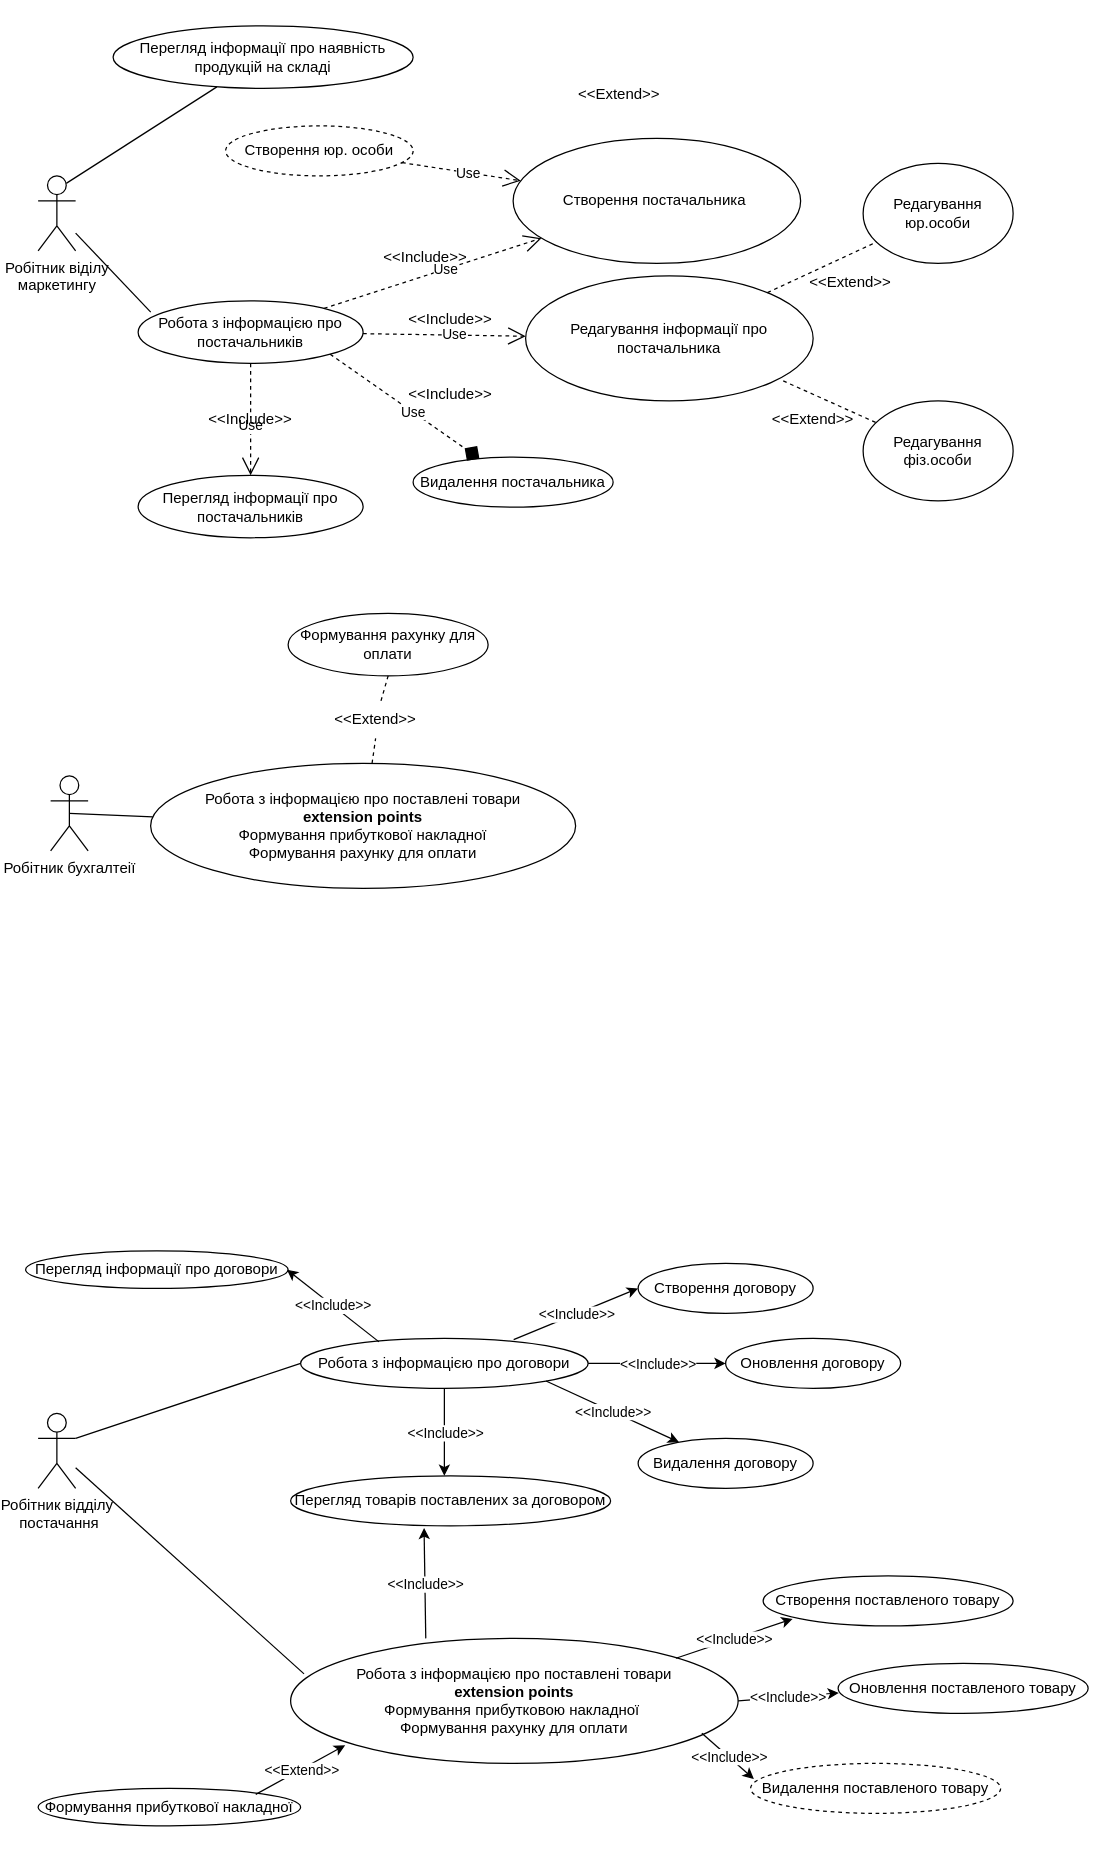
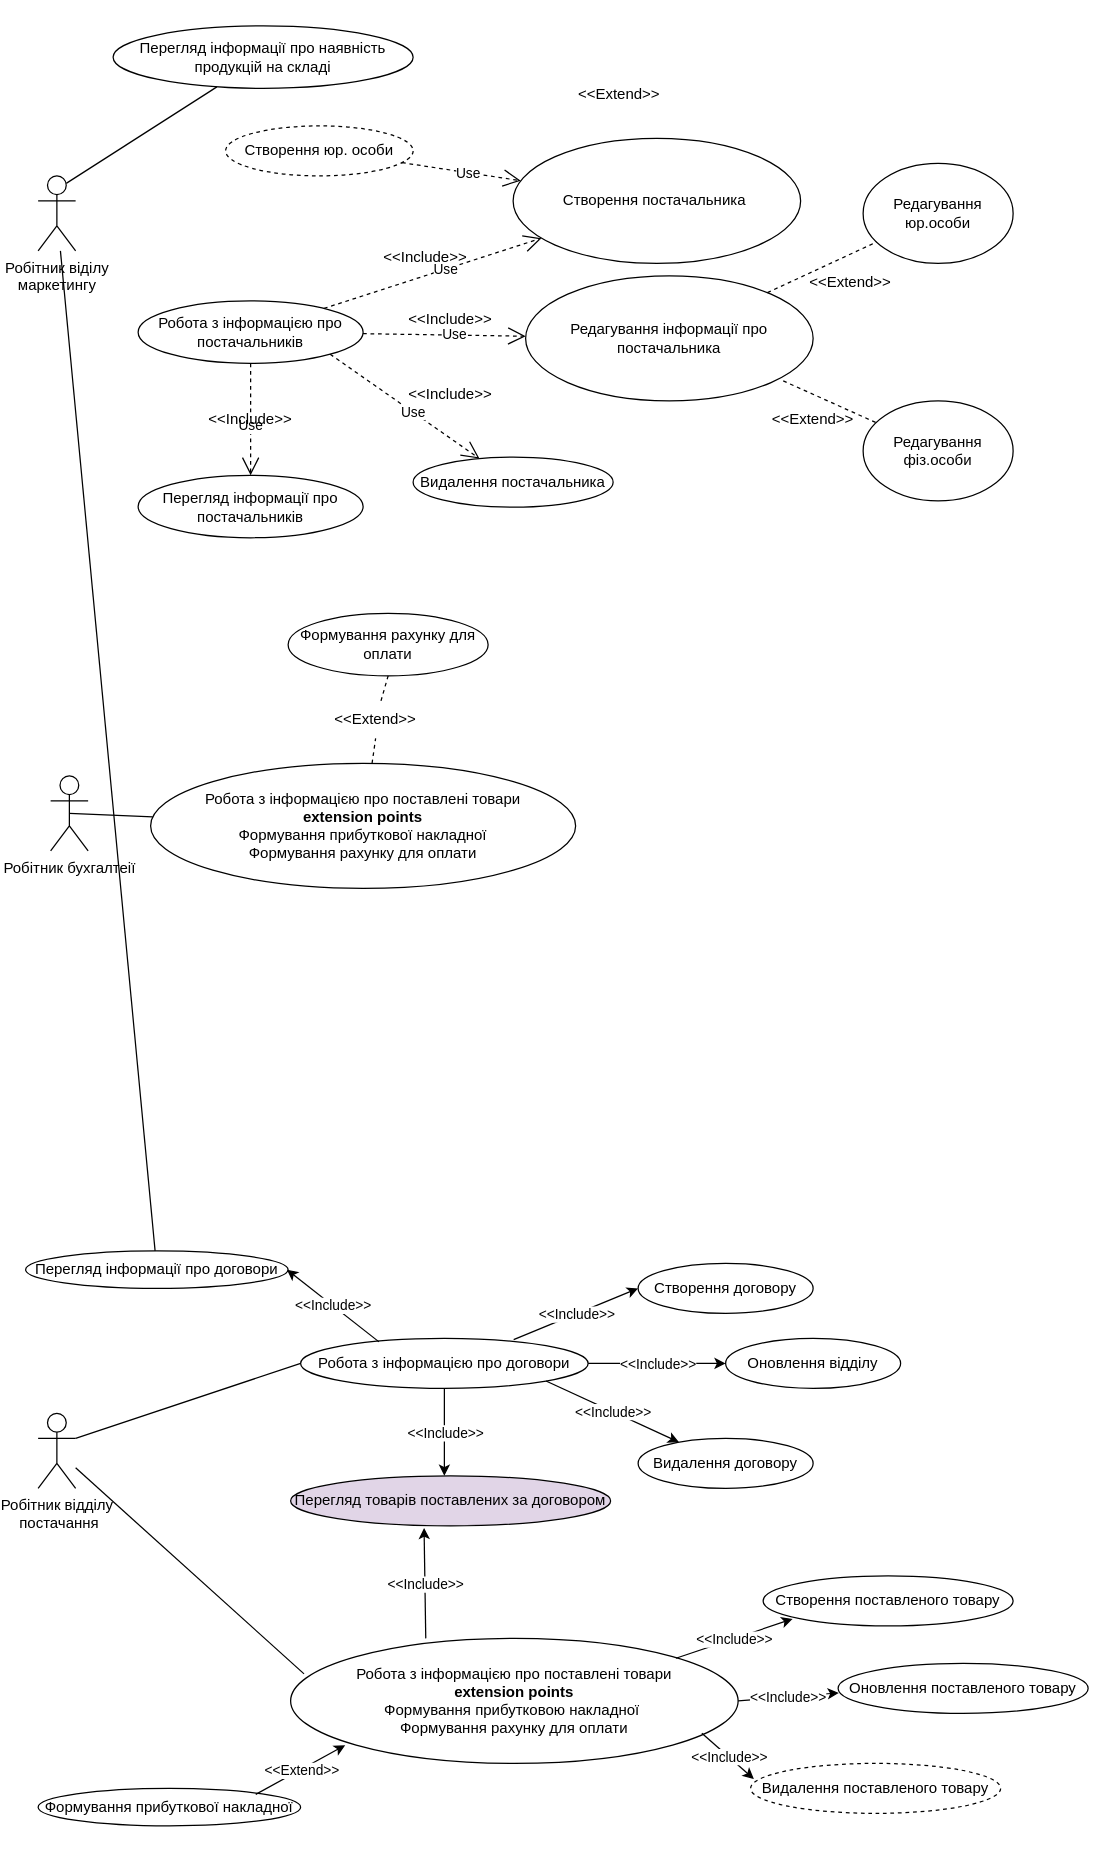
edge "Робітник віділу маркетингу" -- "Робота з інформацією про постачальників": now "Робітник віділу маркетингу" -- "Перегляд інформації про договори"
edge "Робота з інформацією про постачальників" -> "Видалення постачальника": arrowhead diamond -> open
node "Оновлення договору": label "Оновлення договору" -> "Оновлення відділу"
node "Перегляд товарів поставлених за договором": fillcolor #ffffff -> #e1d5e7
